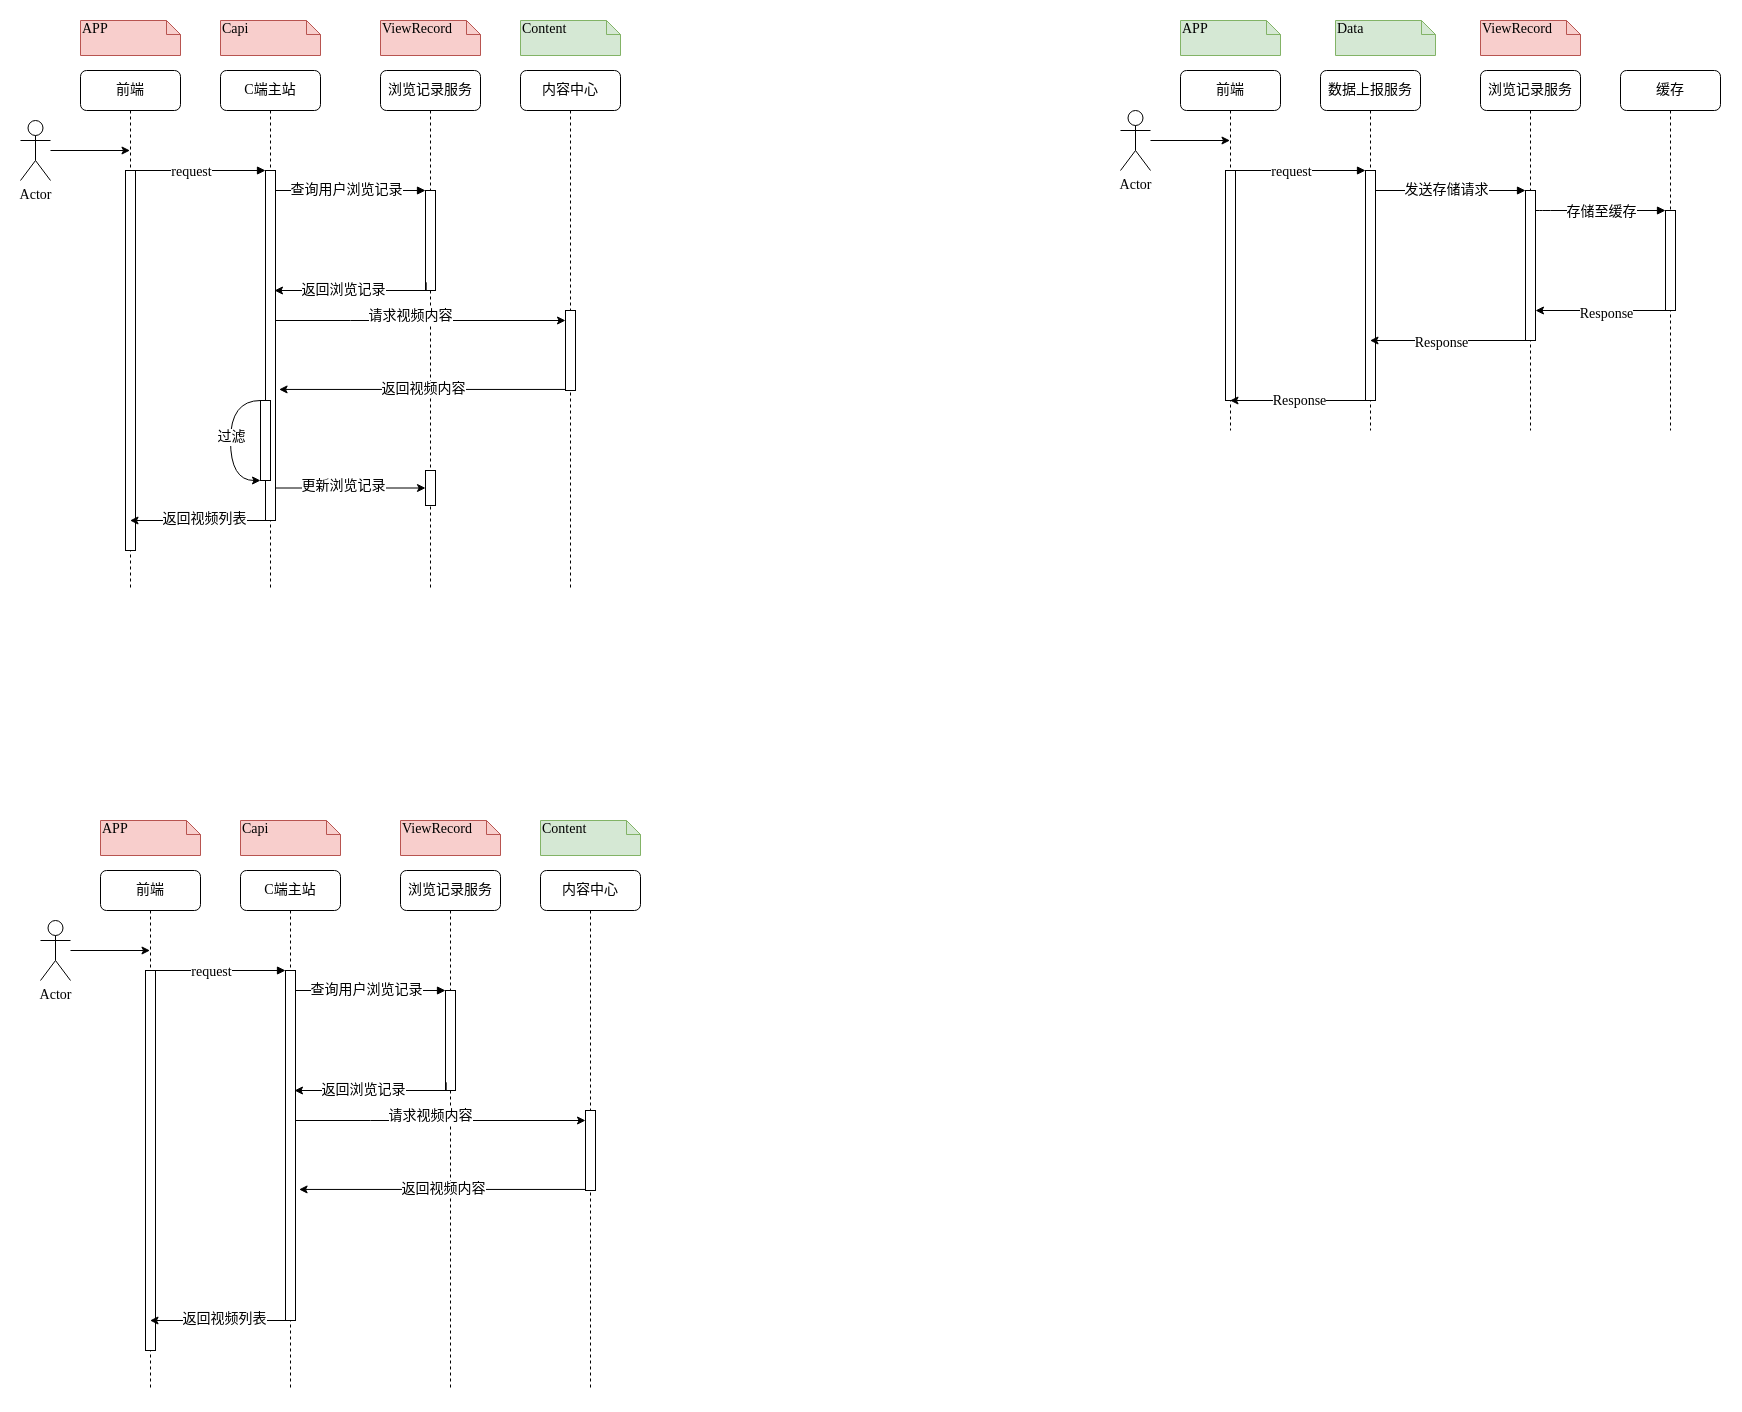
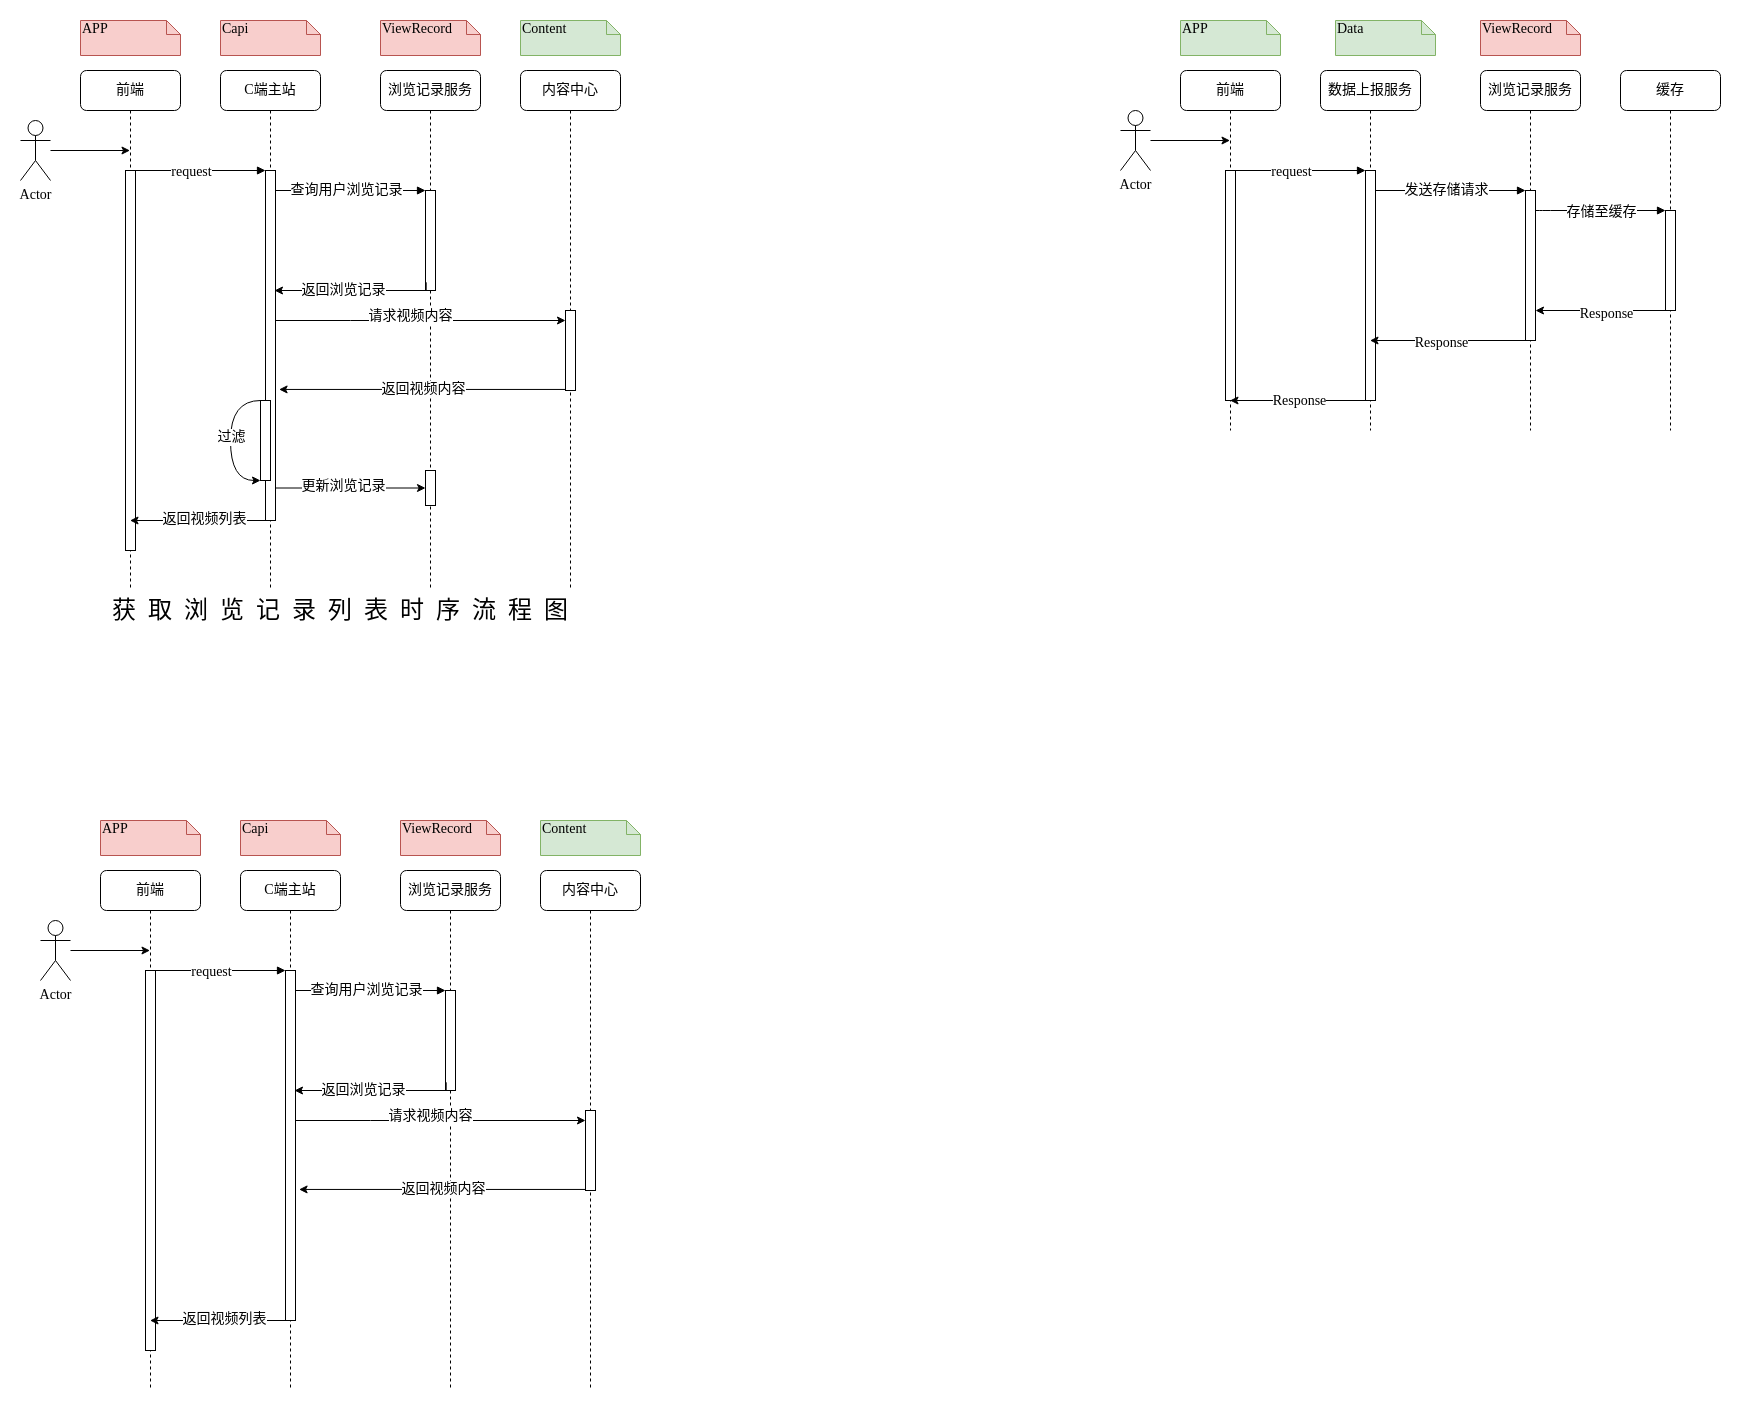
node "获 取 浏 览 记 录 列 表 时 序 流 程 图": added
